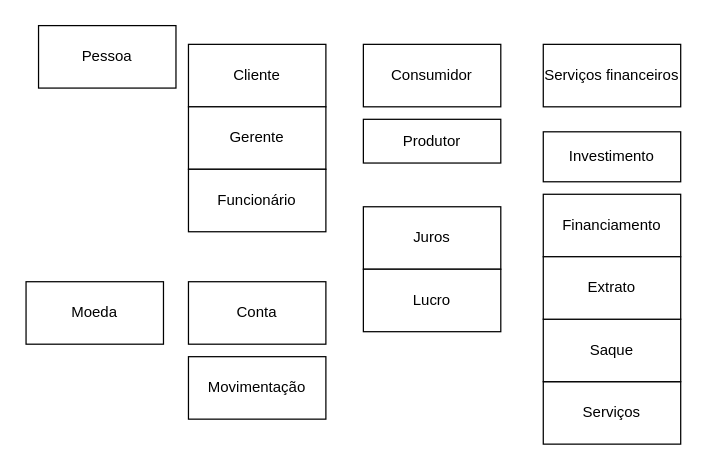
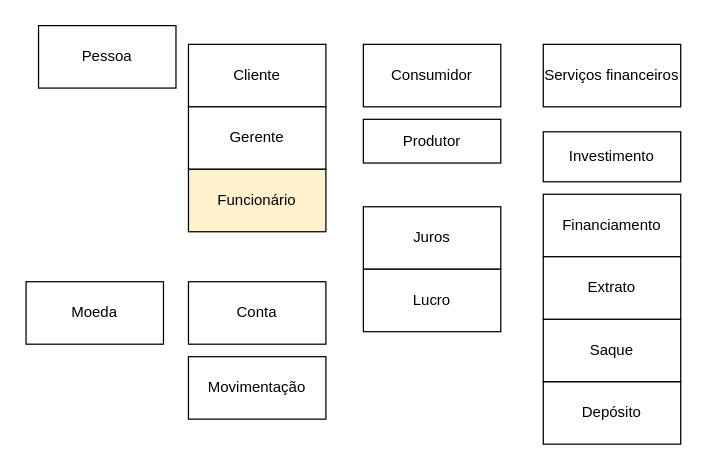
node "Funcionário": fillcolor #ffffff -> #fff2cc
node "Serviços": label "Serviços" -> "Depósito"
